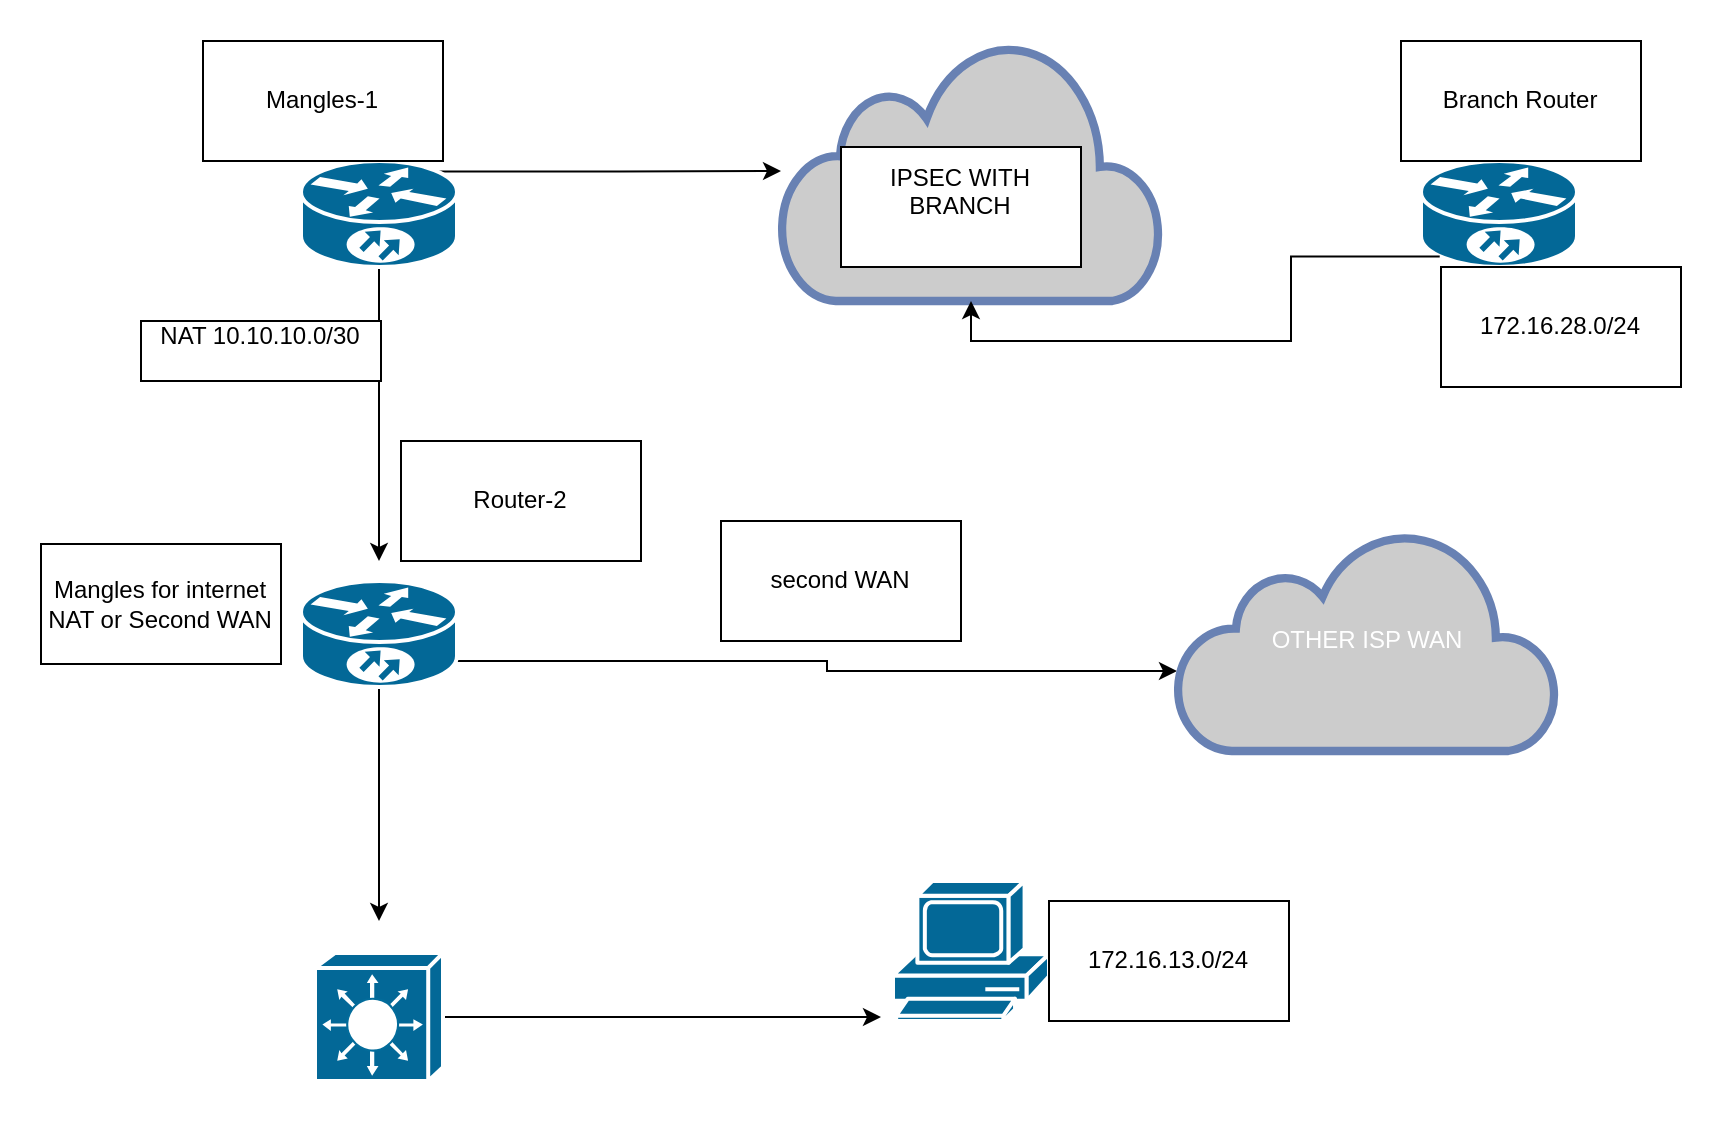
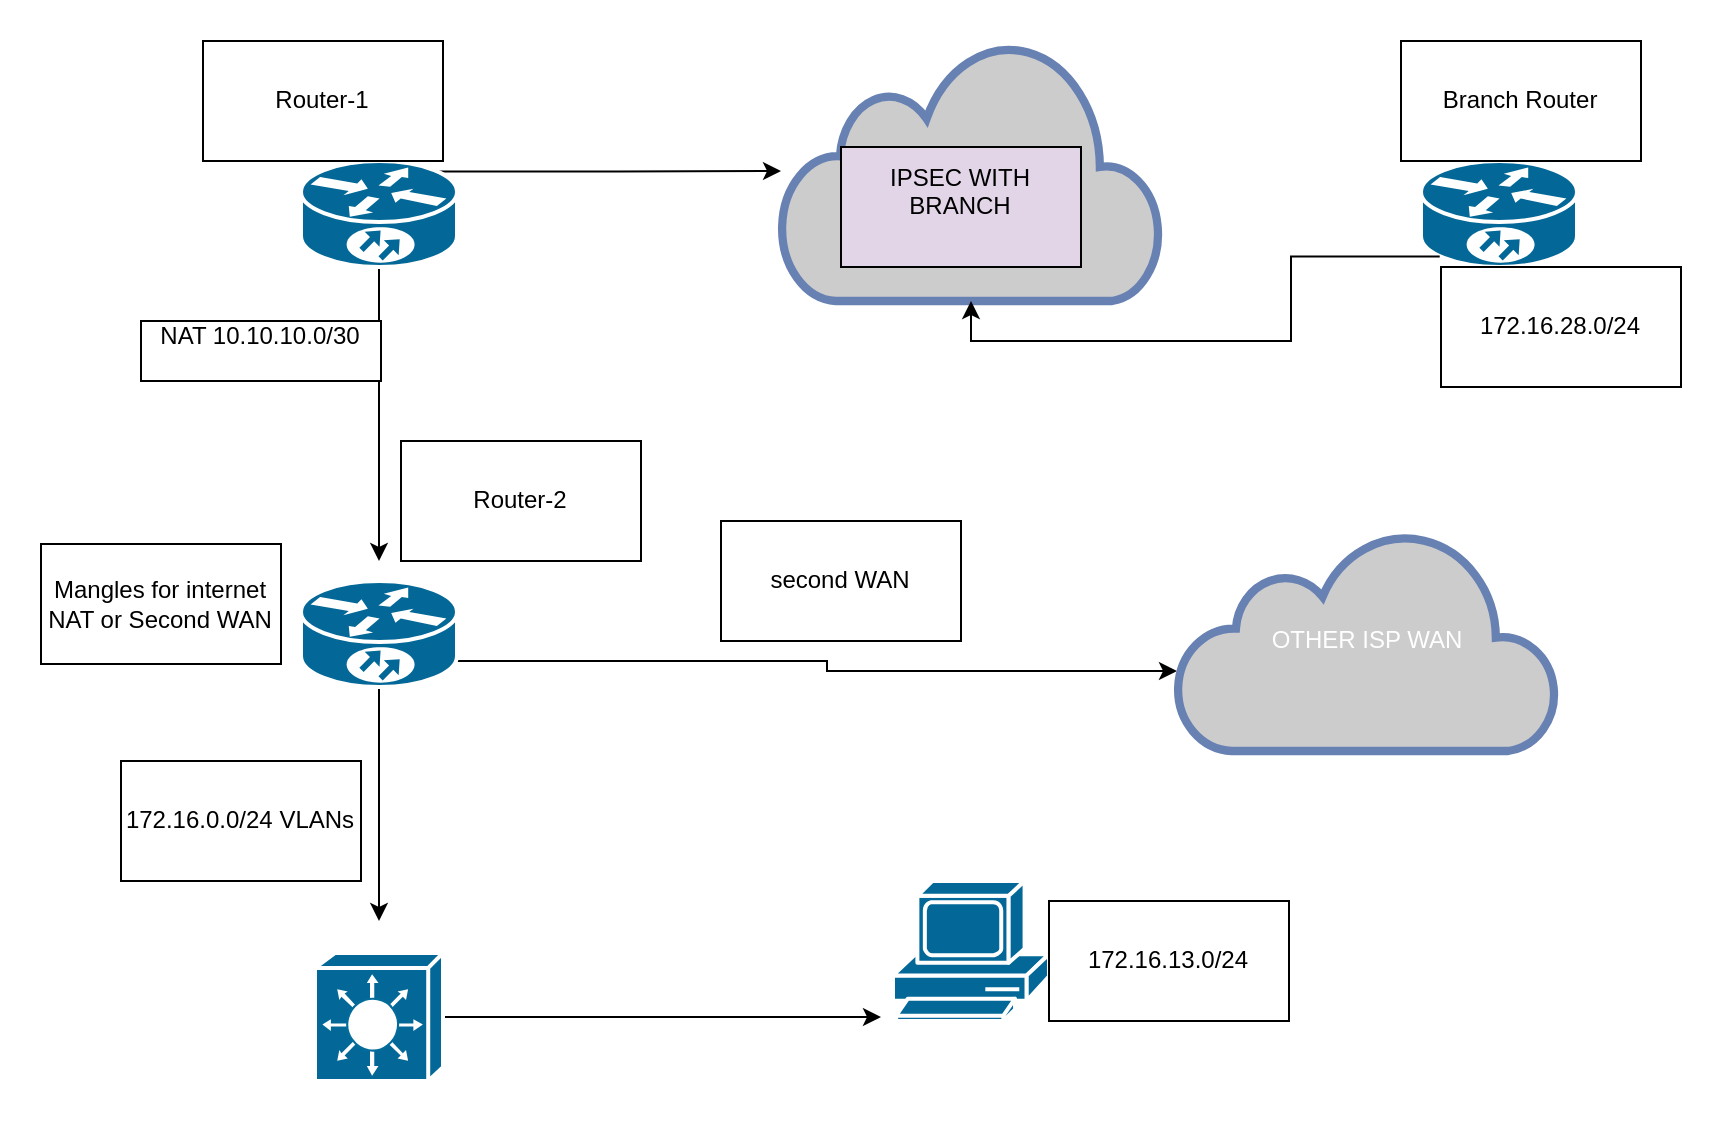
node "Mangles-1": label "Mangles-1" -> "Router-1"
node "IPSEC WITH BRANCH": fillcolor #ffffff -> #e1d5e7
node "172.16.0.0/24 VLANs": added
